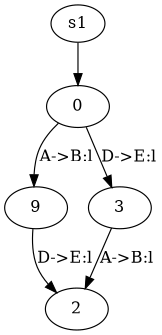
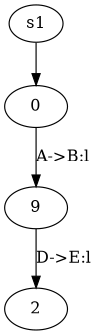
node "3": removed
